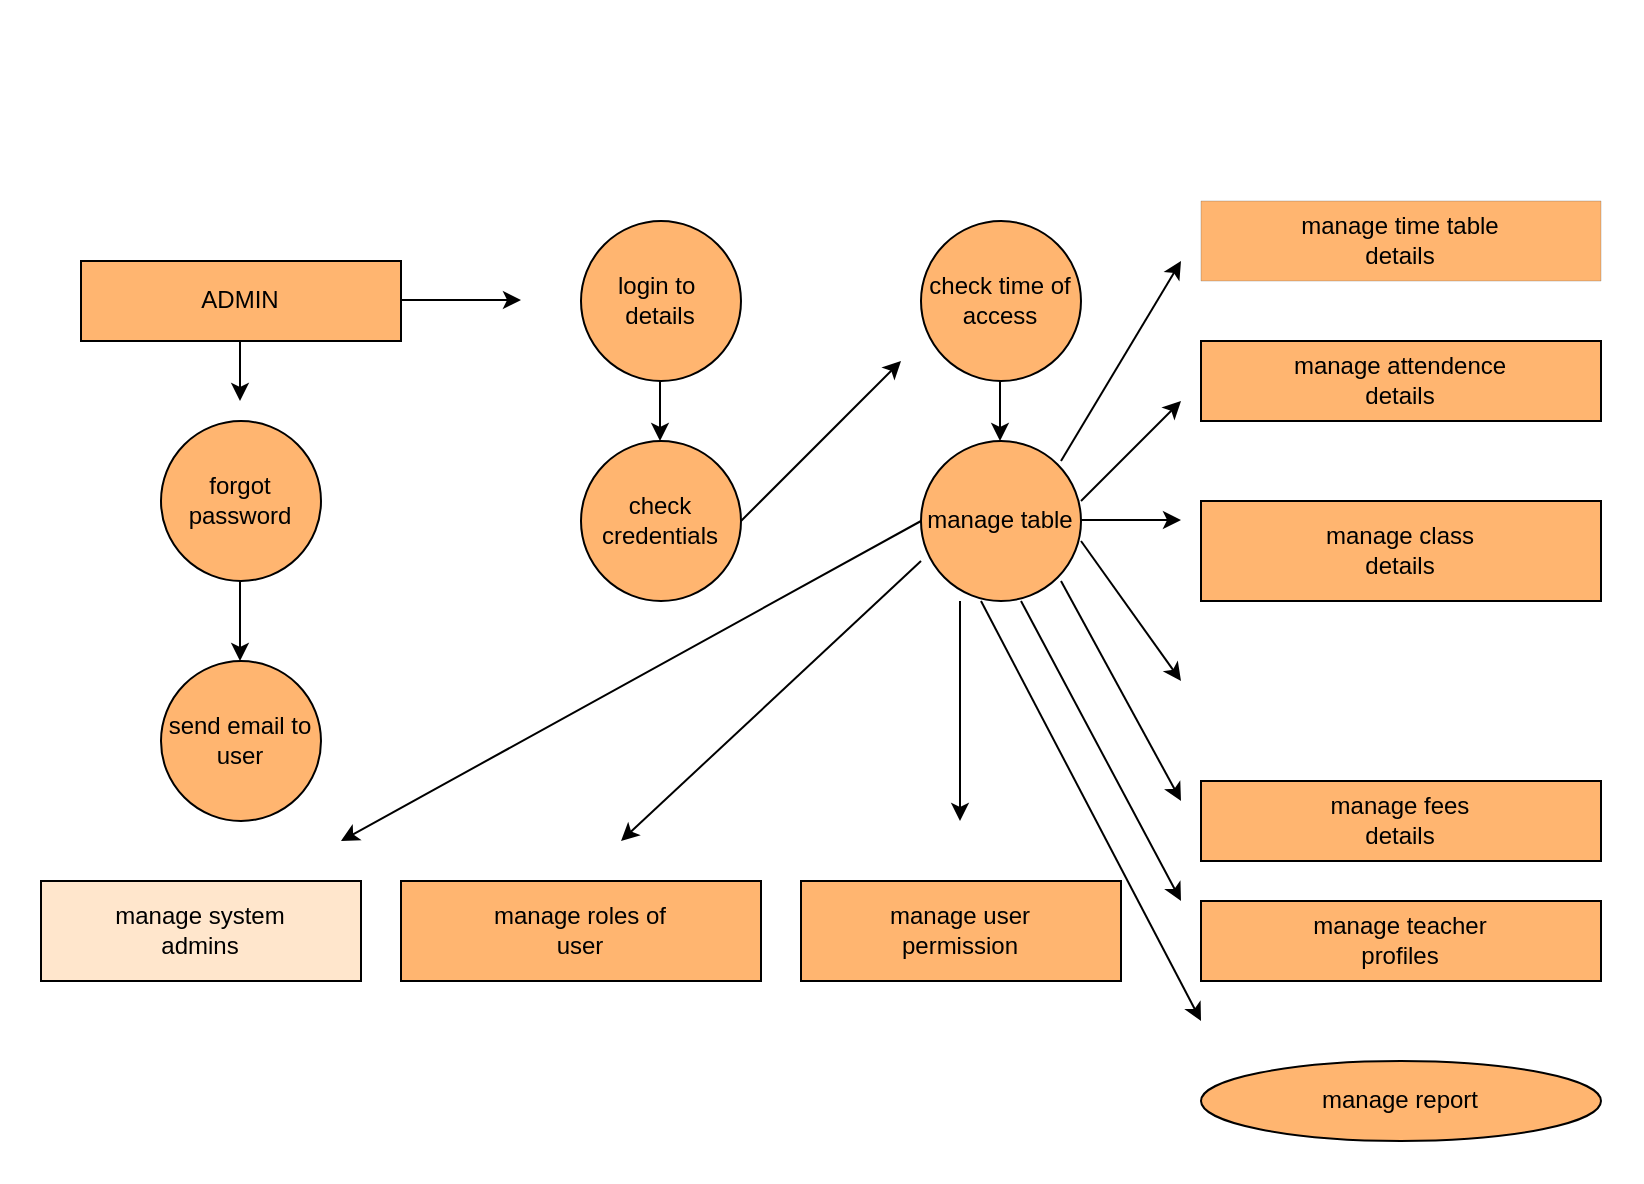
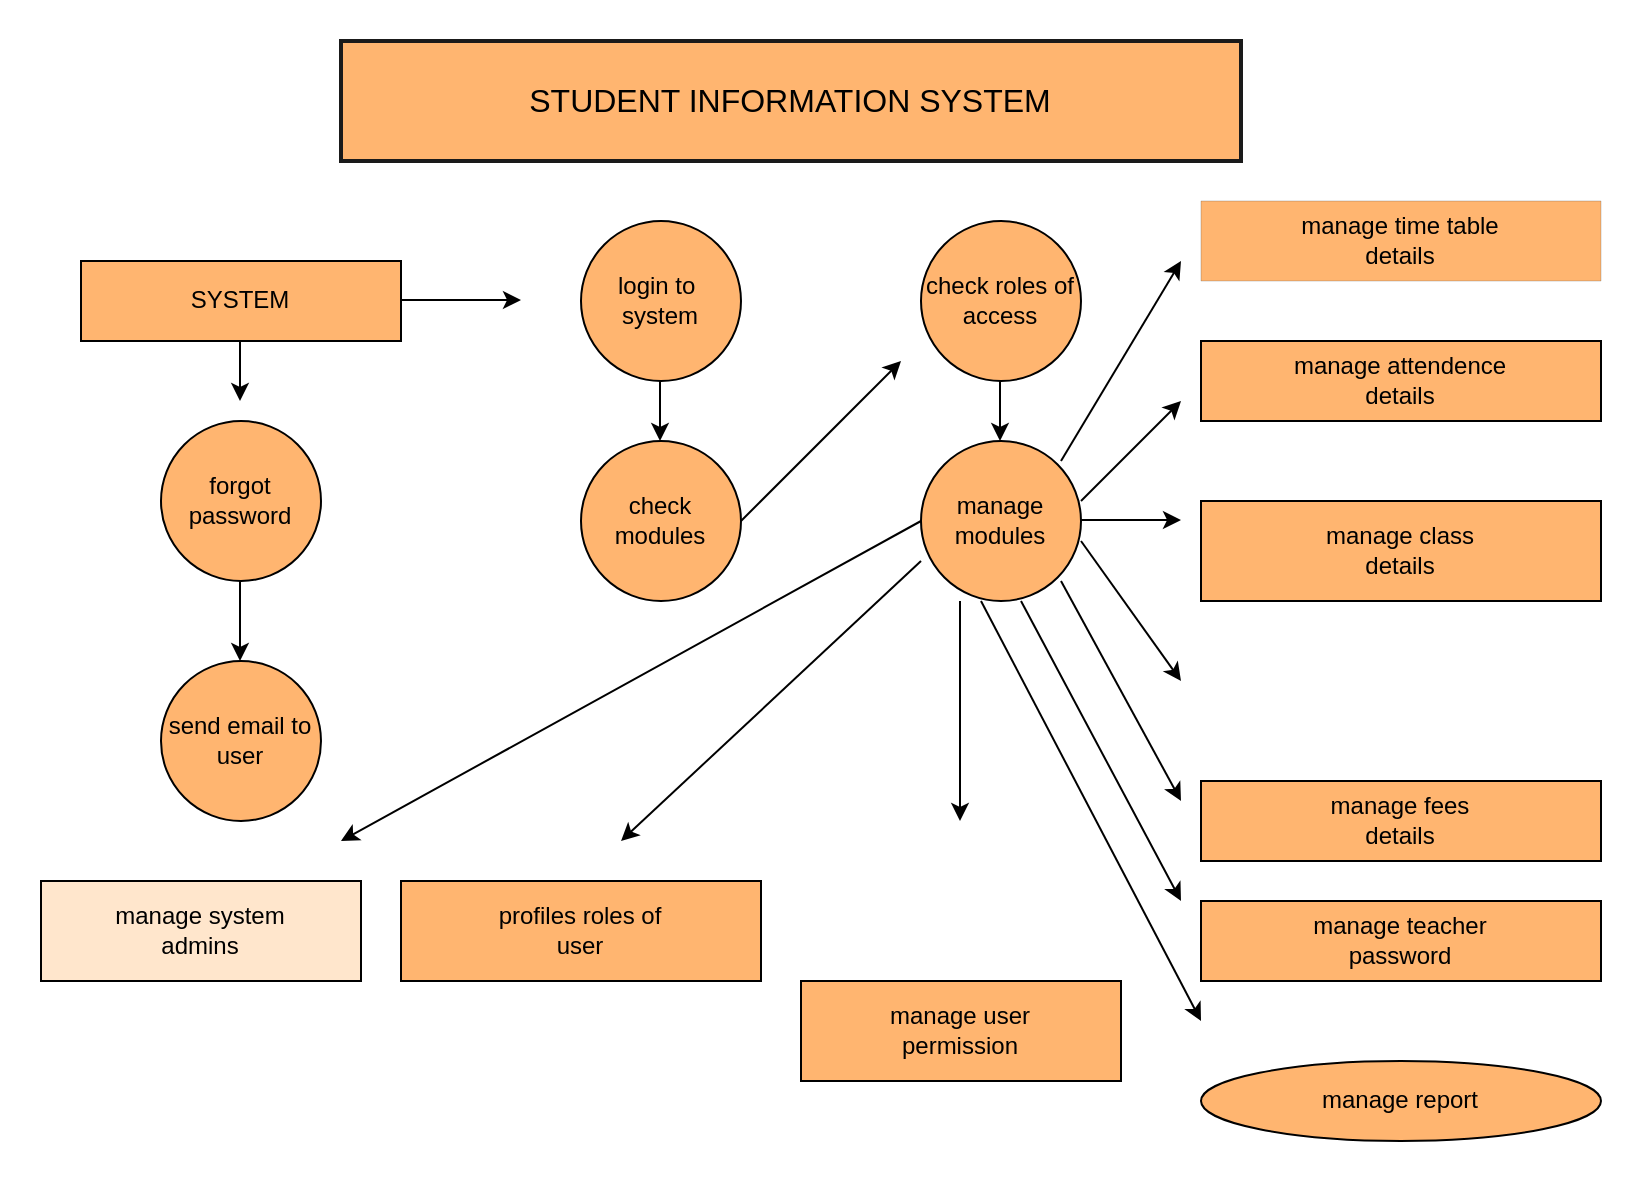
node "STUDENT INFORMATION SYSTEM": added
node "ADMIN": label "ADMIN" -> "SYSTEM"
node "login to details": label "login to details" -> "login to system"
node "check time of access": label "check time of access" -> "check roles of access"
node "check credentials": label "check credentials" -> "check modules"
node "manage table": label "manage table" -> "manage modules"
node "manage roles of user": label "manage roles of user" -> "profiles roles of user"
node "manage user permission": moved (961, 931) -> (961, 1031)
node "manage teacher profiles": label "manage teacher profiles" -> "manage teacher password"
